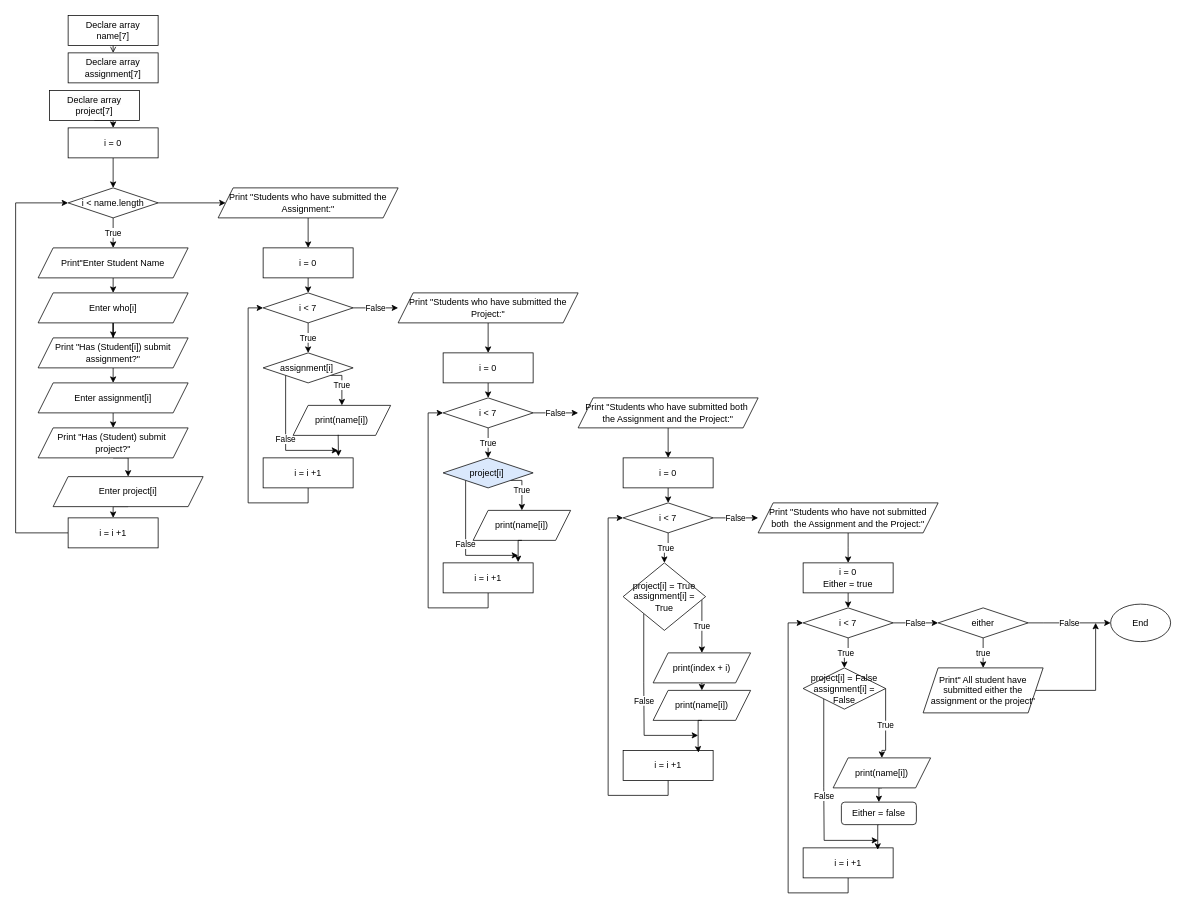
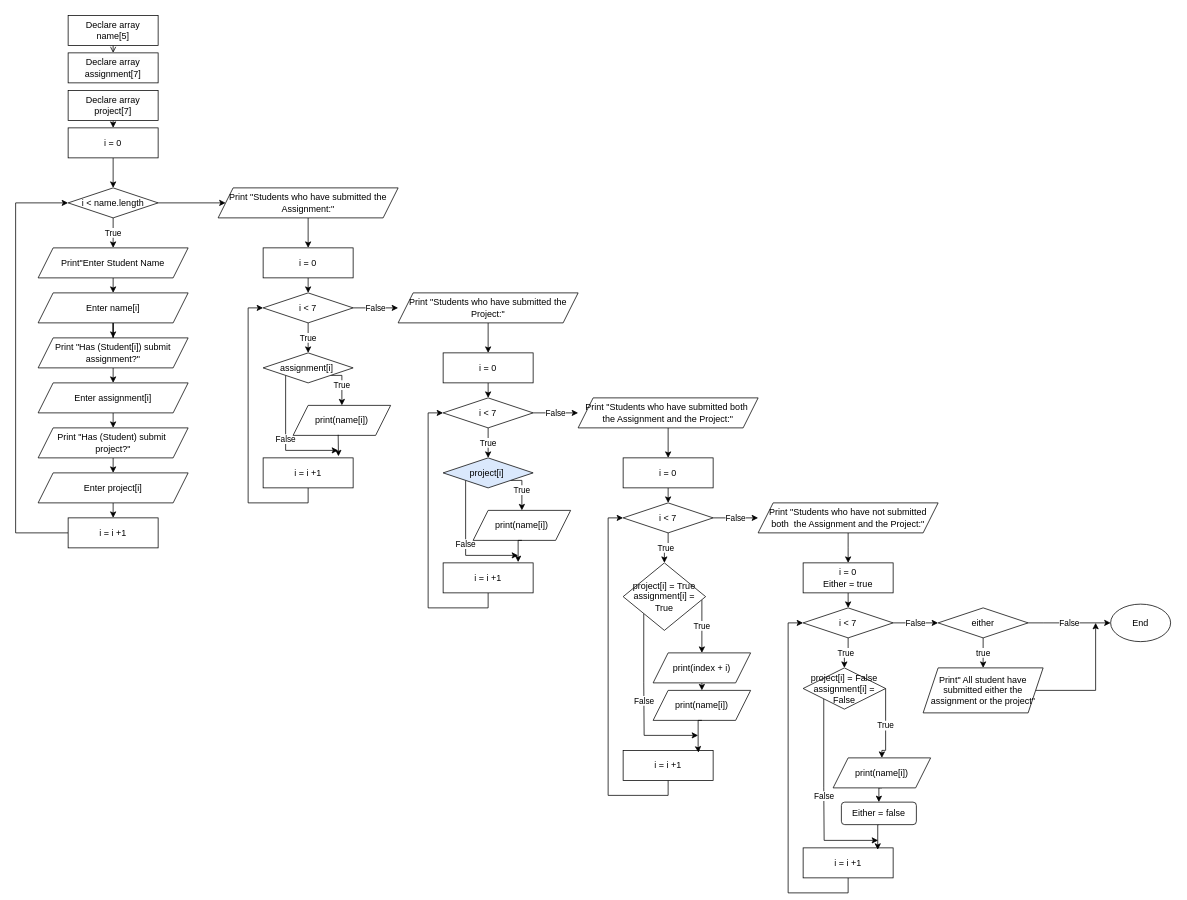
node "Declare array name[7]": label "Declare array name[7]" -> "Declare array name[5]"
node "Declare array project[7]": moved (94, 105) -> (113, 105)
node "Enter who[i]": label "Enter who[i]" -> "Enter name[i]"
node "Enter project[i]": moved (128, 492) -> (113, 488)
